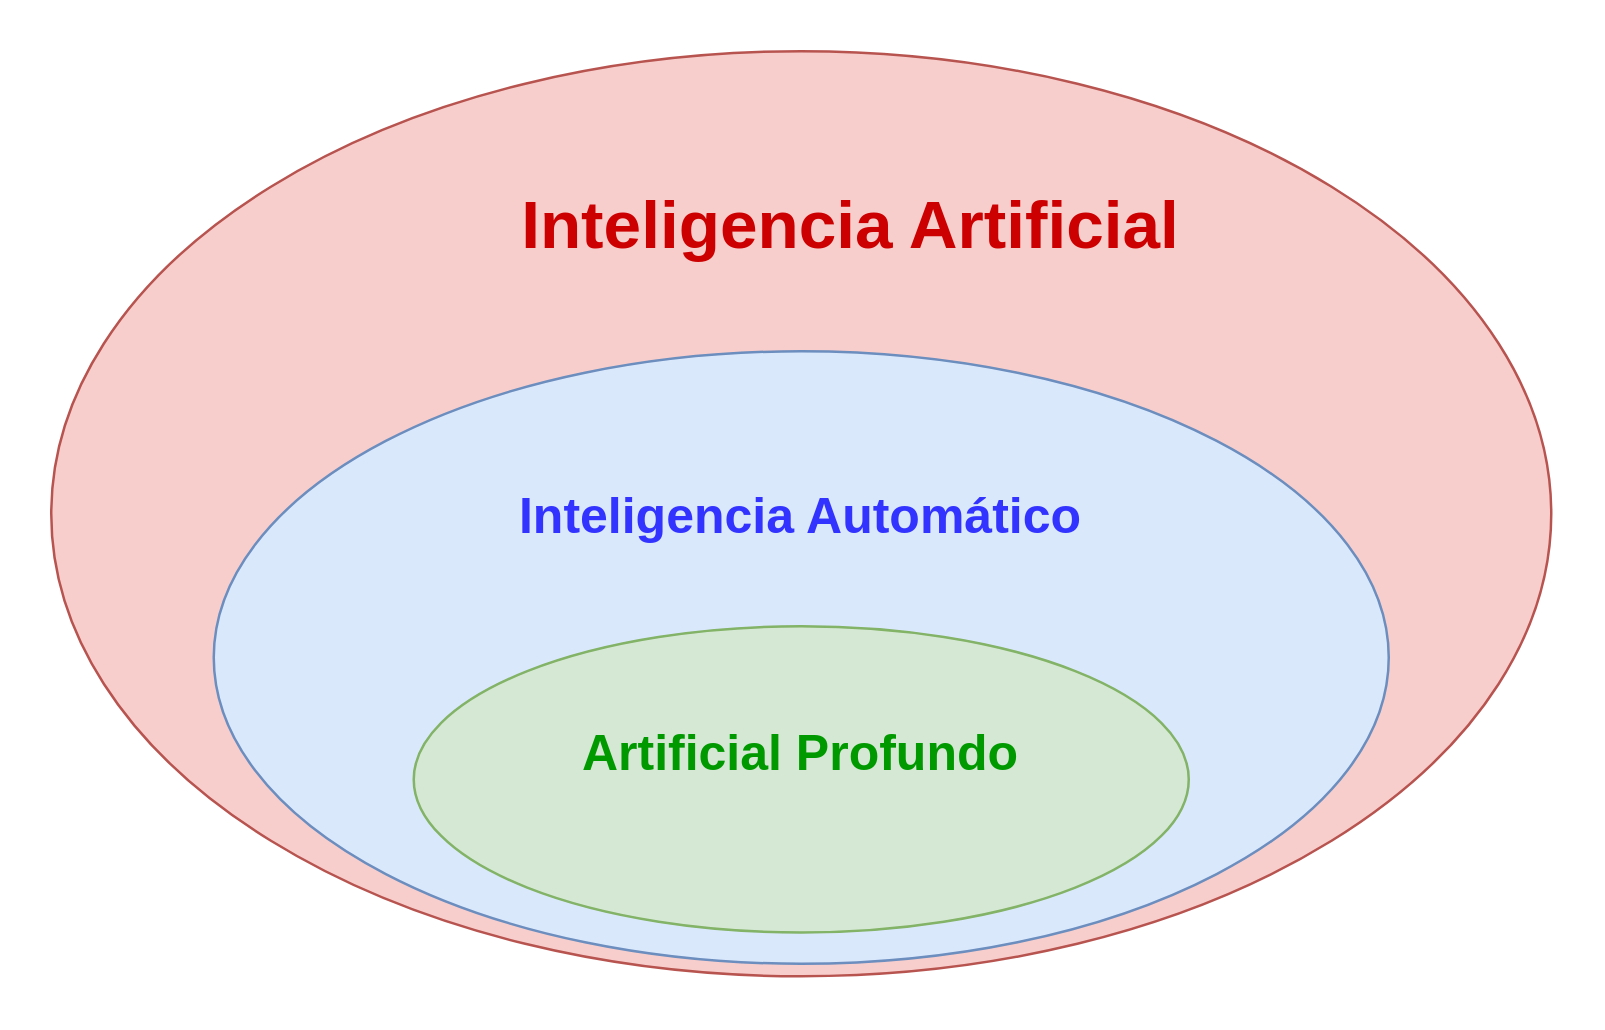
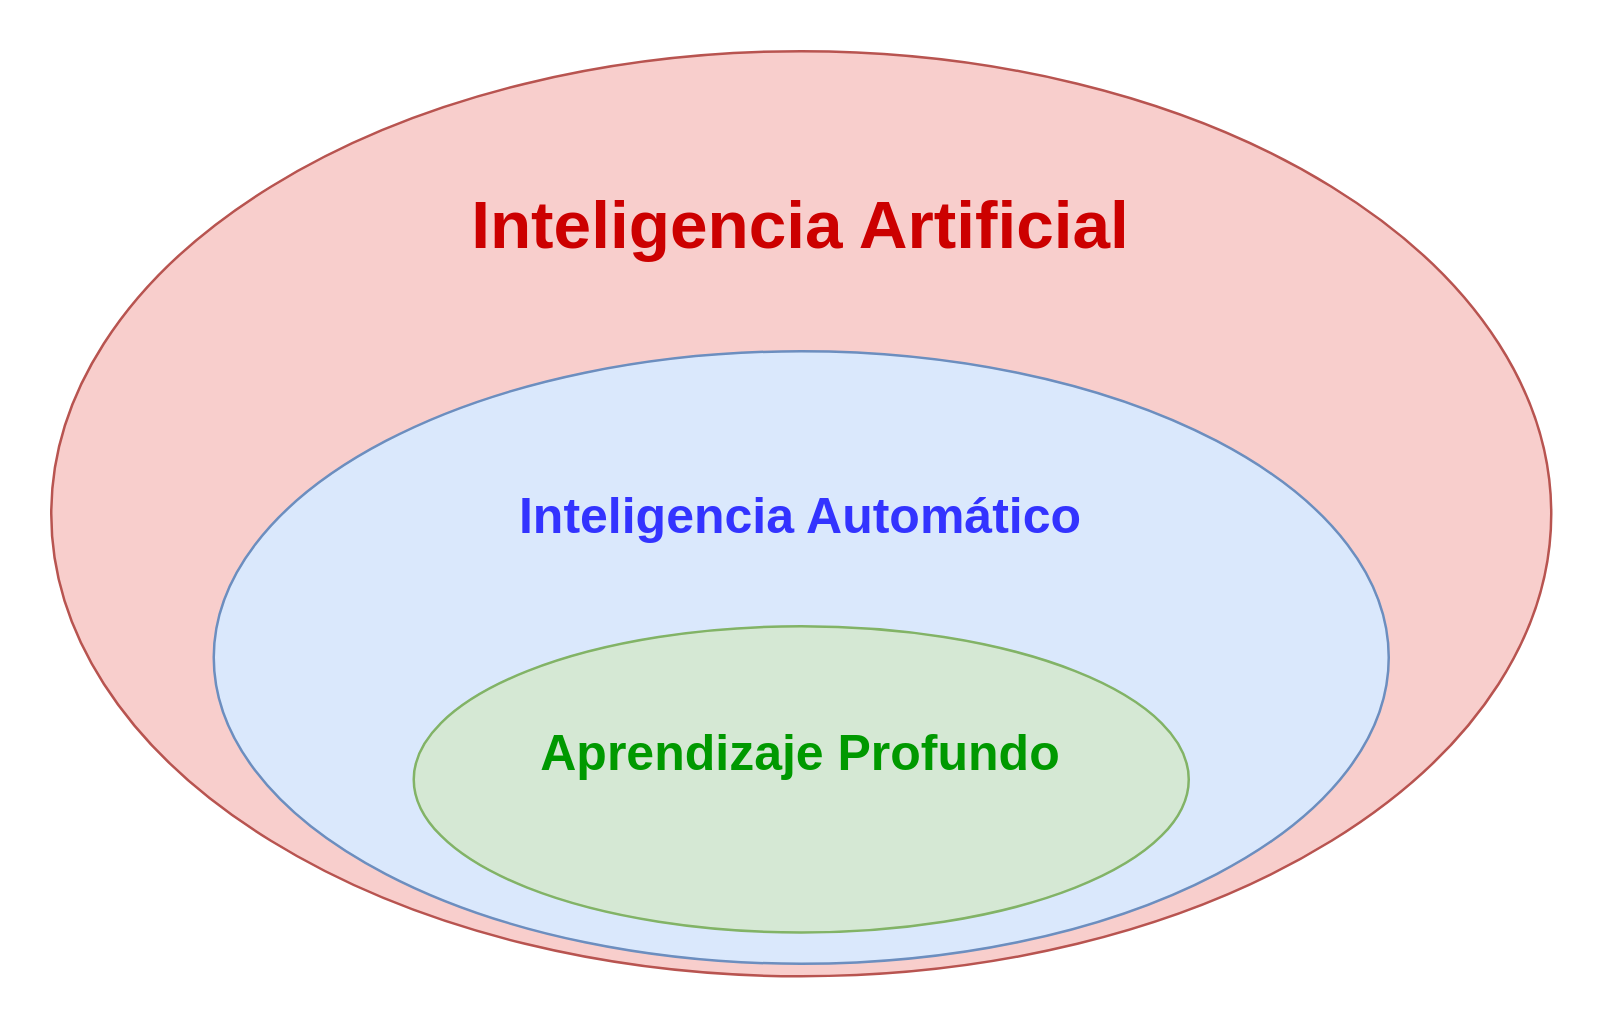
node "Inteligencia Artificial": moved (851, 226) -> (801, 226)
node "Artificial Profundo": label "Artificial Profundo" -> "Aprendizaje Profundo"
